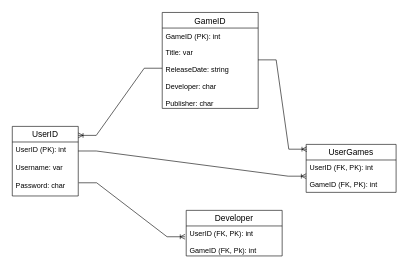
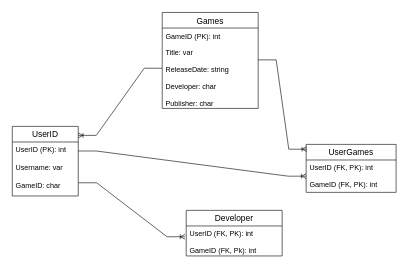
node "GameID": label "GameID" -> "Games"
node "Password: char": label "Password: char" -> "GameID: char"
